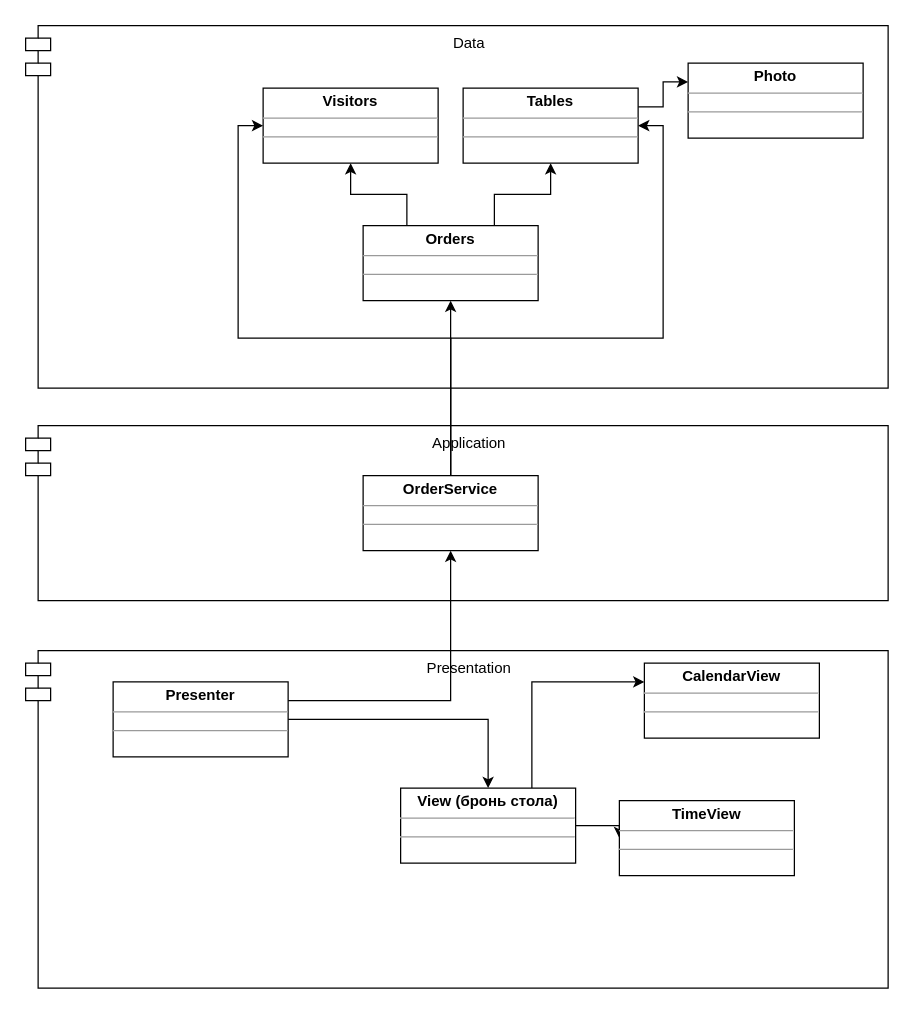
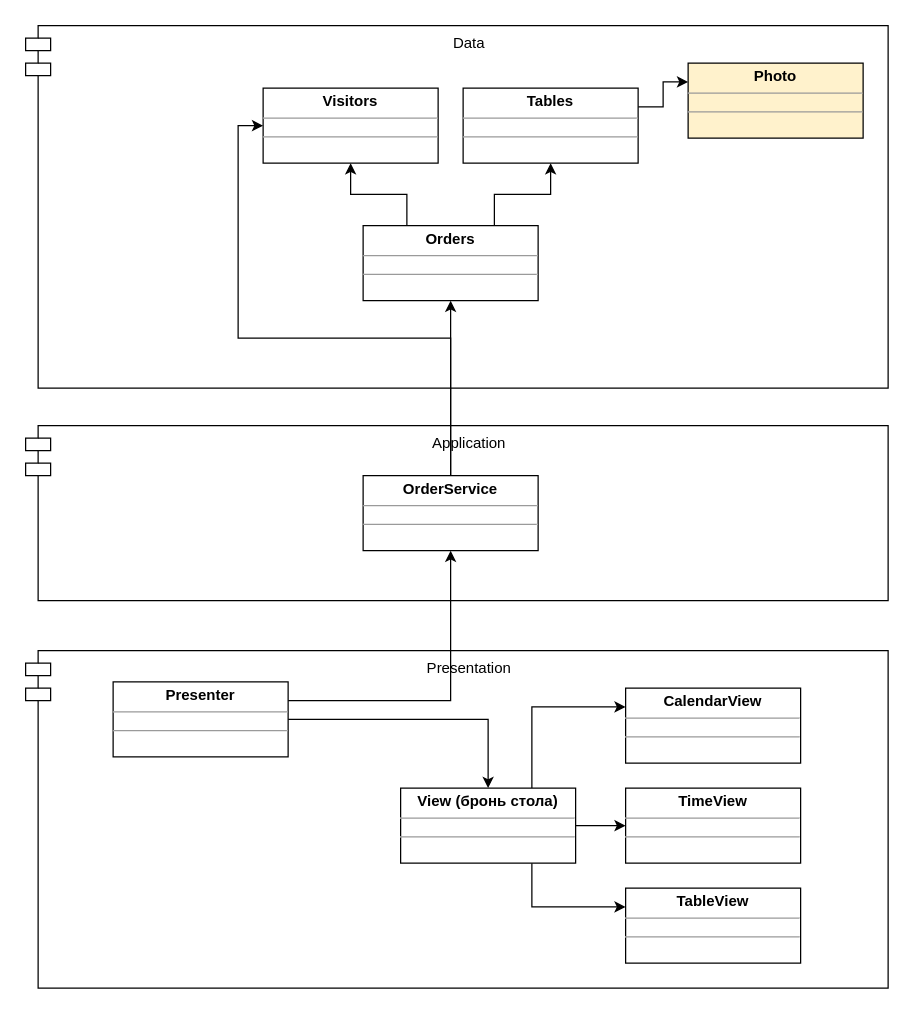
node "Photo": fillcolor #ffffff -> #fff2cc
edge "OrderService" -> "Tables": removed
node "CalendarView": moved (732, 701) -> (713, 726)
node "TimeView": moved (707, 838) -> (713, 826)
edge "View (бронь стола)" -> "TableView": added
node "TableView": added
